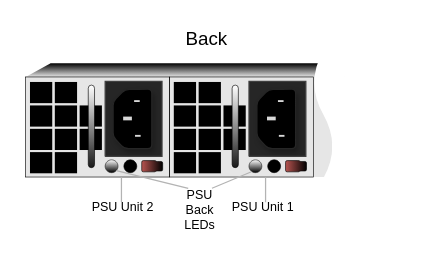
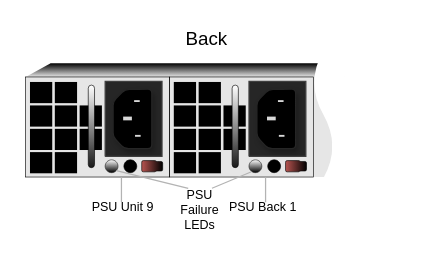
node "PSU Unit 2": label "PSU Unit 2" -> "PSU Unit 9"
node "PSU Unit 1": label "PSU Unit 1" -> "PSU Back 1"
node "PSU Back LEDs": label "PSU Back LEDs" -> "PSU Failure LEDs"
